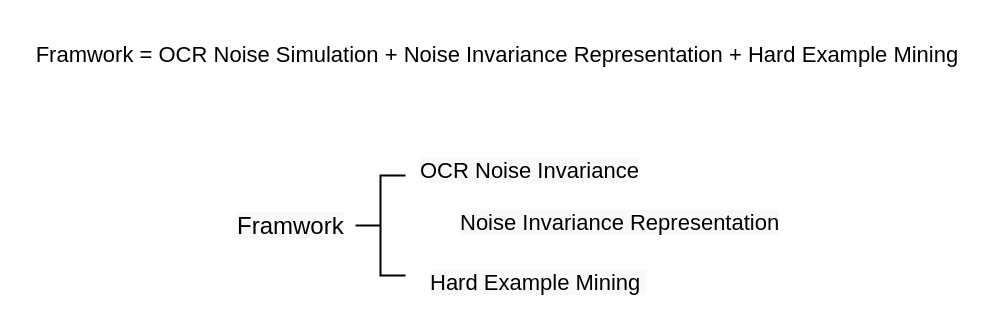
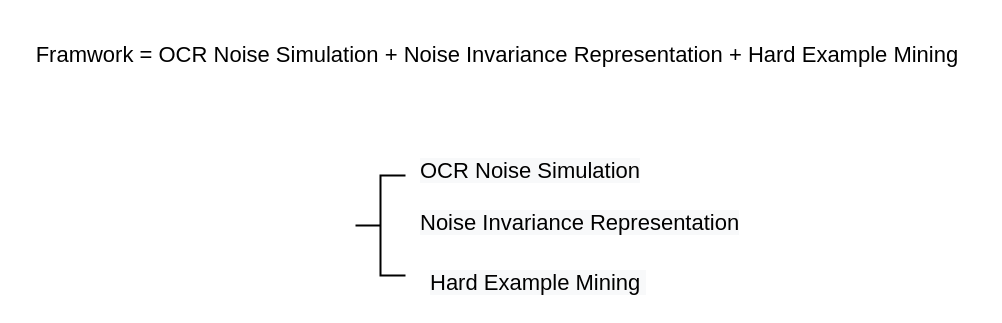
node "OCR Noise Invariance": label "OCR Noise Invariance" -> "OCR Noise Simulation"
node "Noise Invariance Representation": moved (629, 222) -> (589, 222)
node "Framwork": removed
